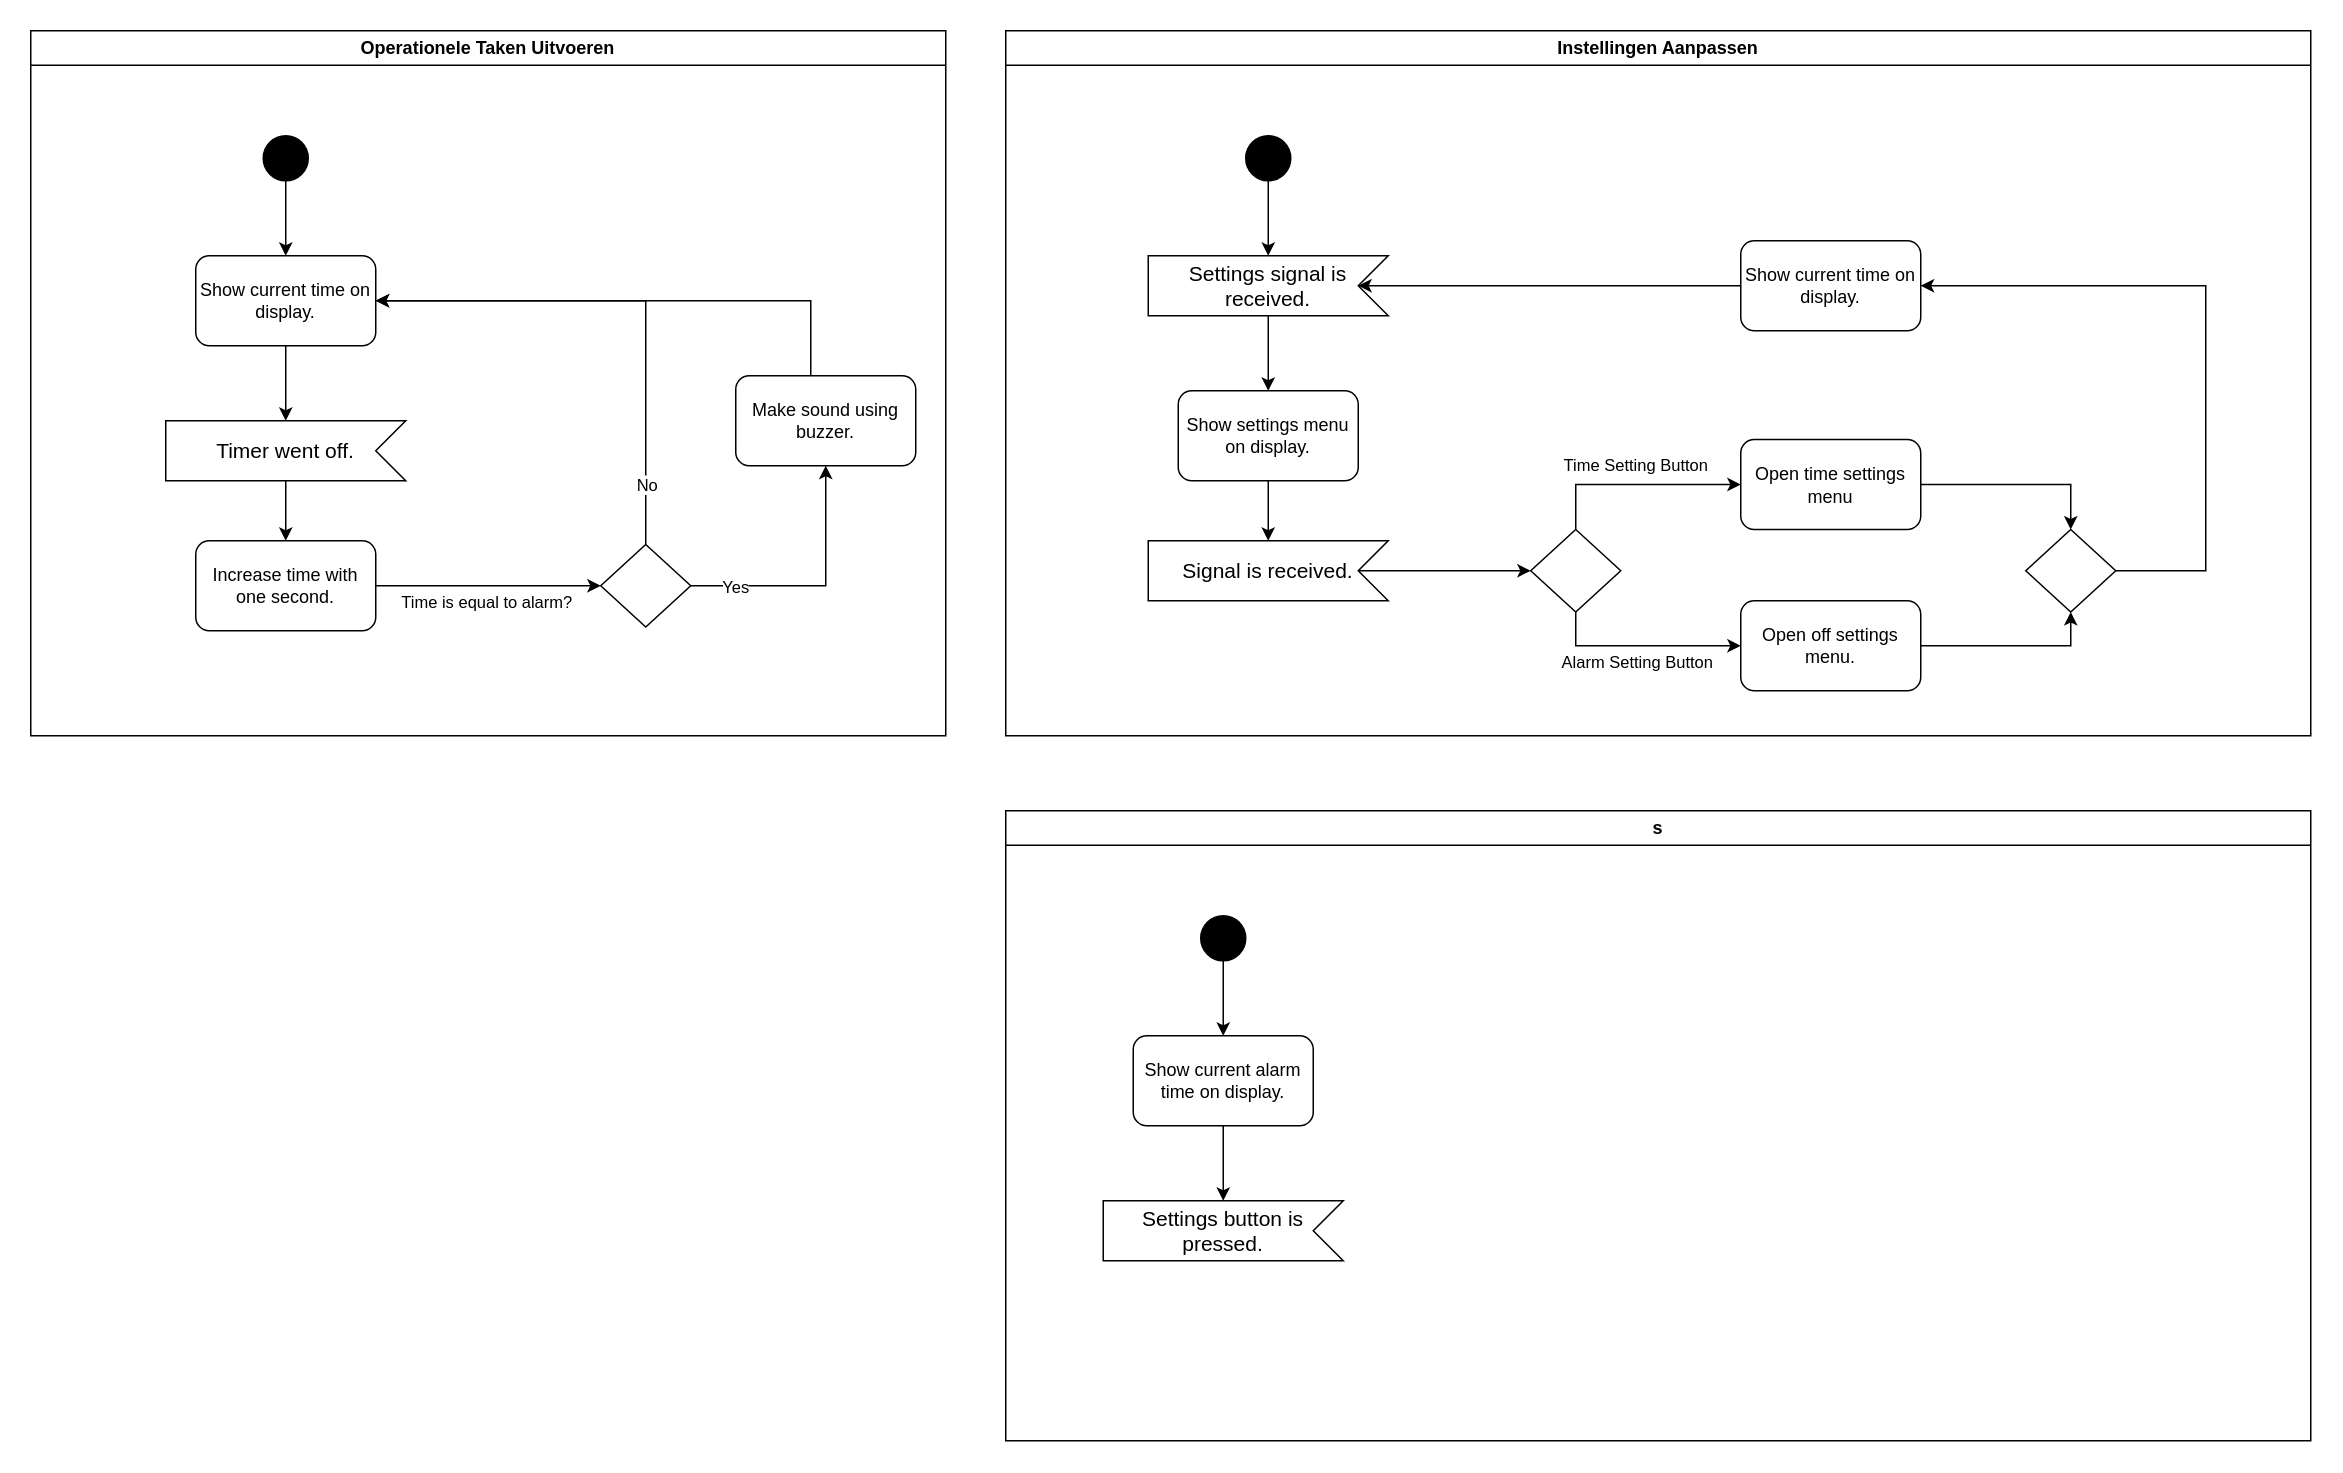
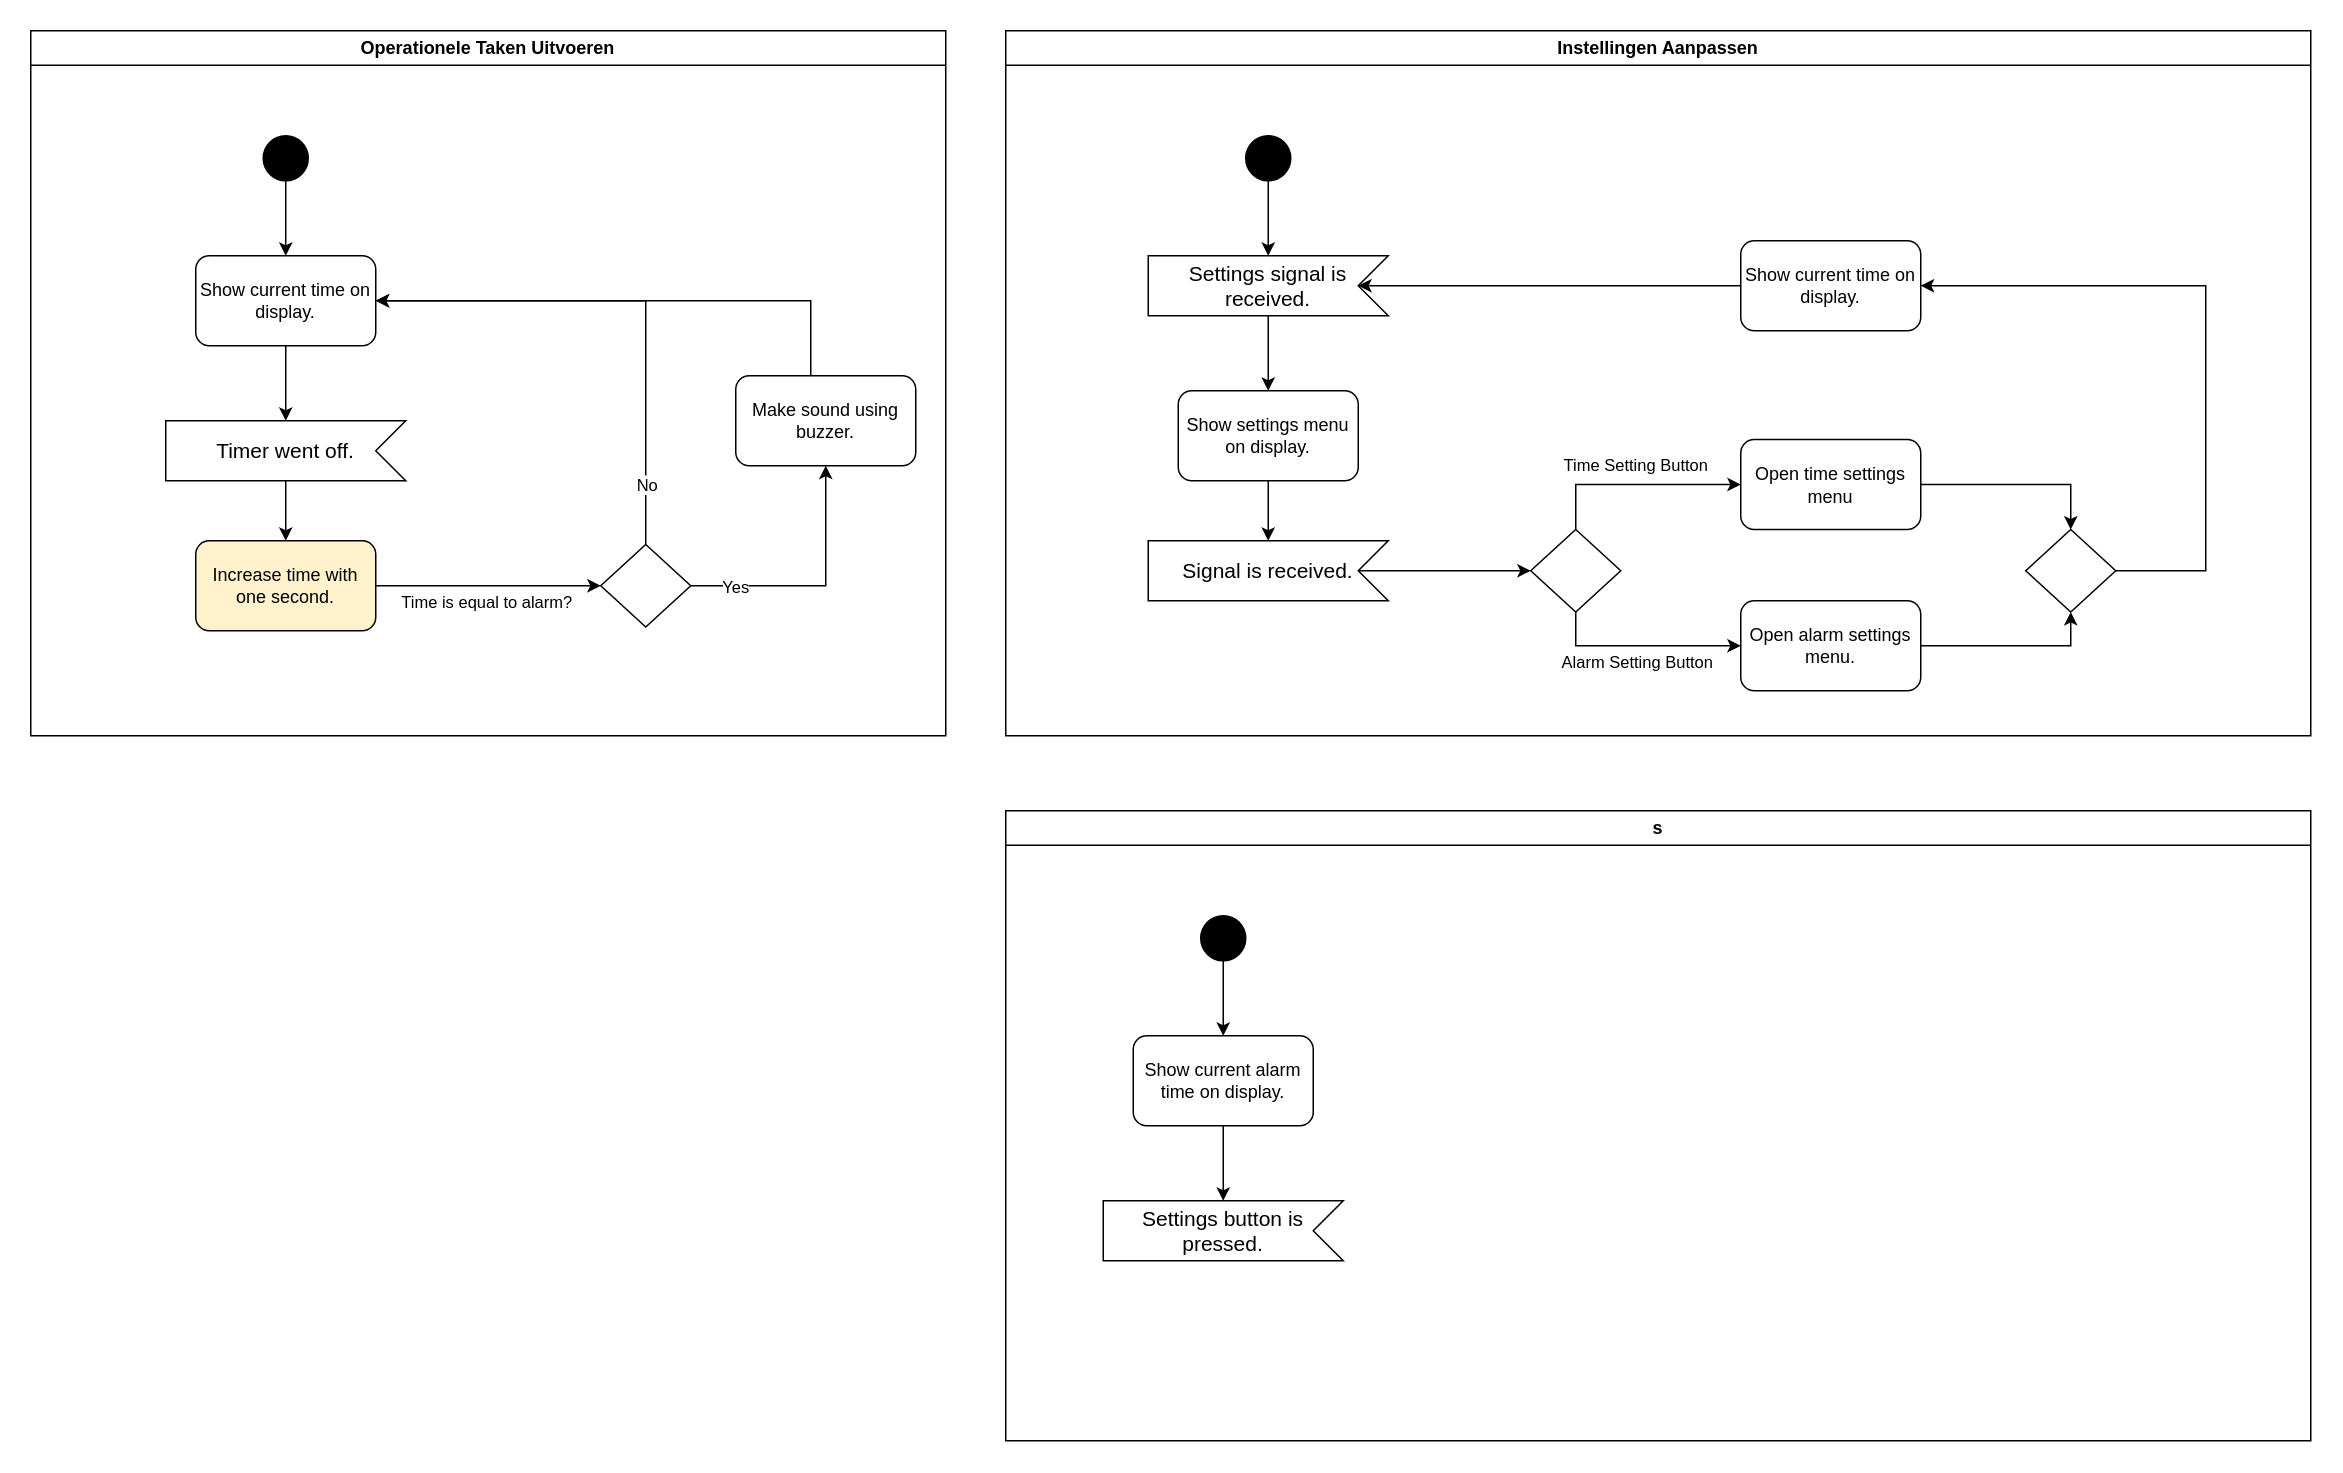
node "Increase time with one second.": fillcolor #ffffff -> #fff2cc
node "Open off settings menu.": label "Open off settings menu." -> "Open alarm settings menu."
